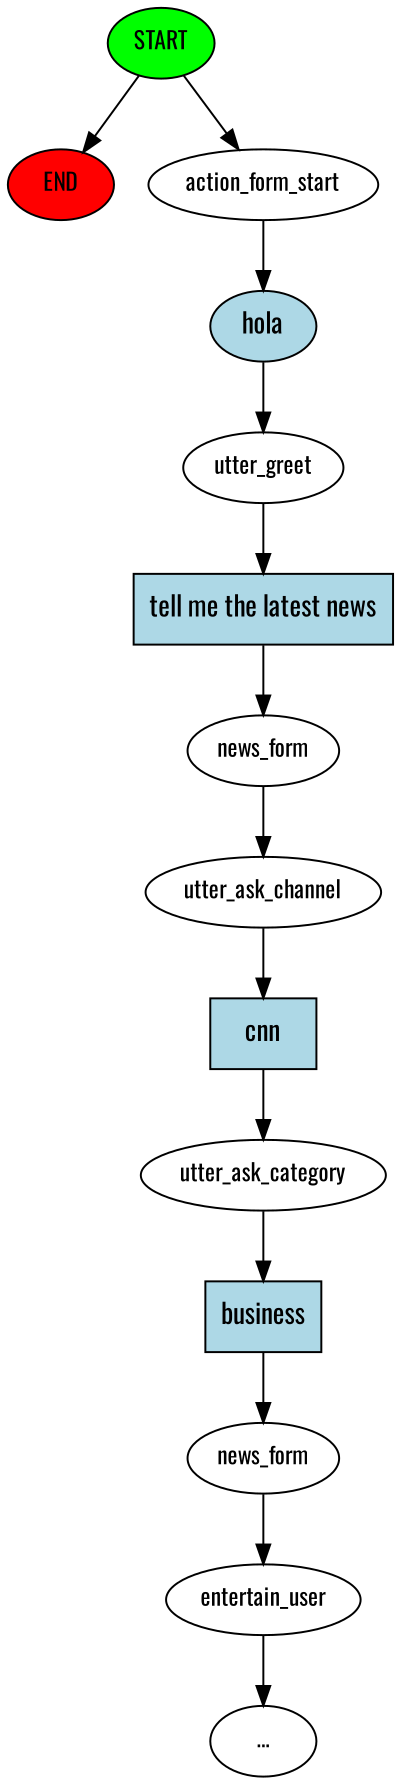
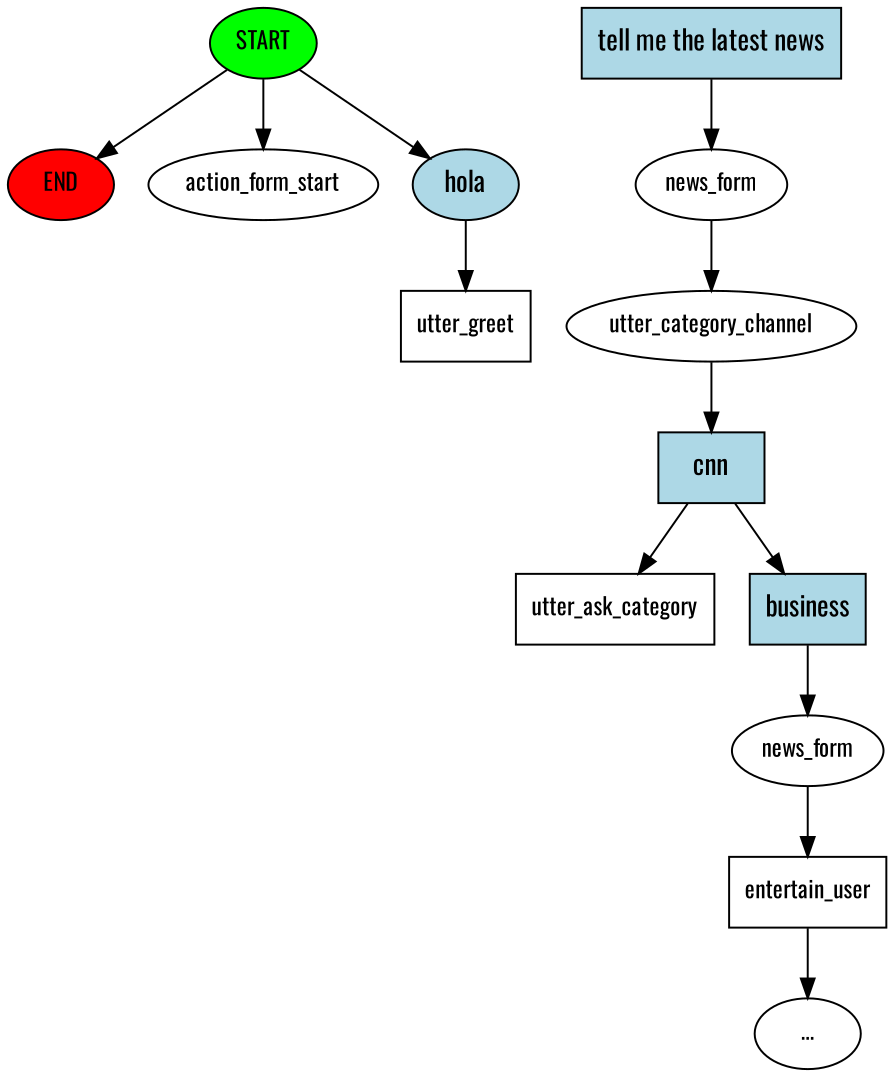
edge "action_form_start" -> "hola": now "START" -> "hola"
node "utter_greet": shape ellipse -> box
edge "utter_greet" -> "tell me the latest news": removed
node "utter_ask_channel": label "utter_ask_channel" -> "utter_category_channel"
node "utter_ask_category": shape ellipse -> box
edge "utter_ask_category" -> "business": now "cnn" -> "business"
node "entertain_user": shape ellipse -> box
